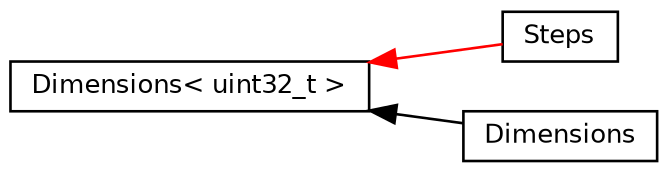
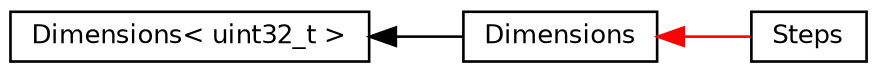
edge "Steps" -> "Dimensions< uint32_t >": now "Steps" -> "Dimensions"
